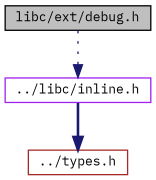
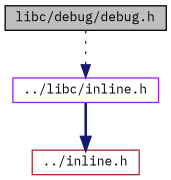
node "libc/ext/debug.h": label "libc/ext/debug.h" -> "libc/debug/debug.h"
node "../types.h": label "../types.h" -> "../inline.h"
